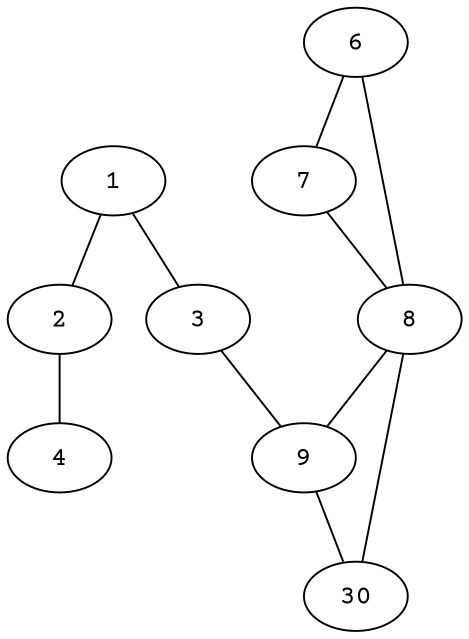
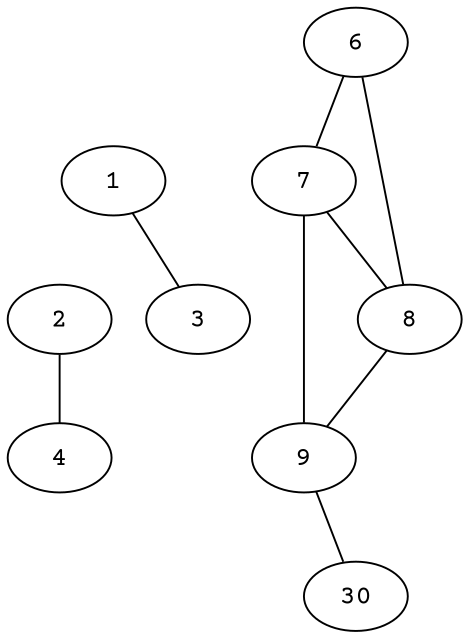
edge "1" -- "2": removed
edge "3" -- "9": now "7" -- "9"
edge "8" -- "30": removed
